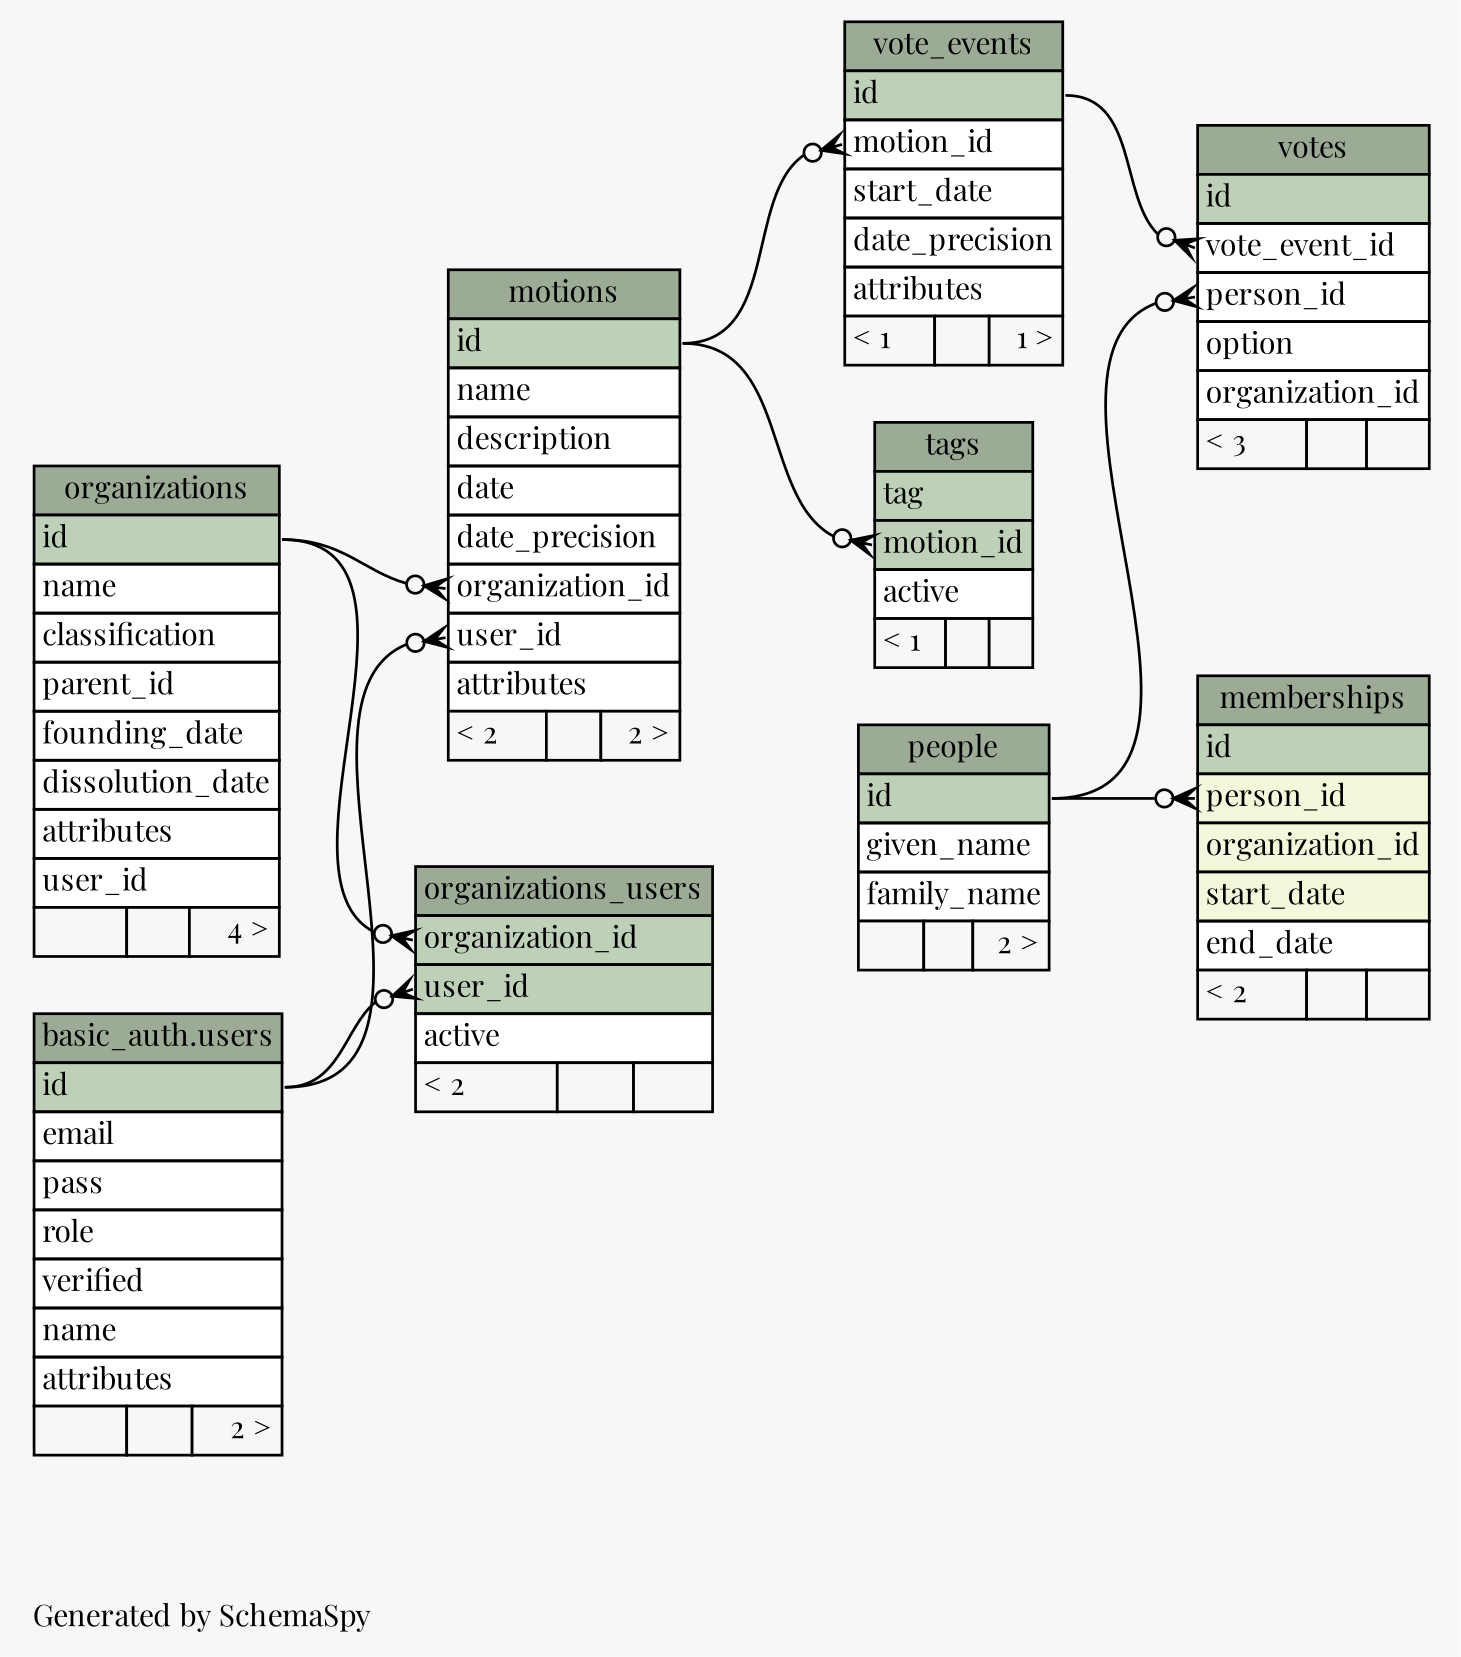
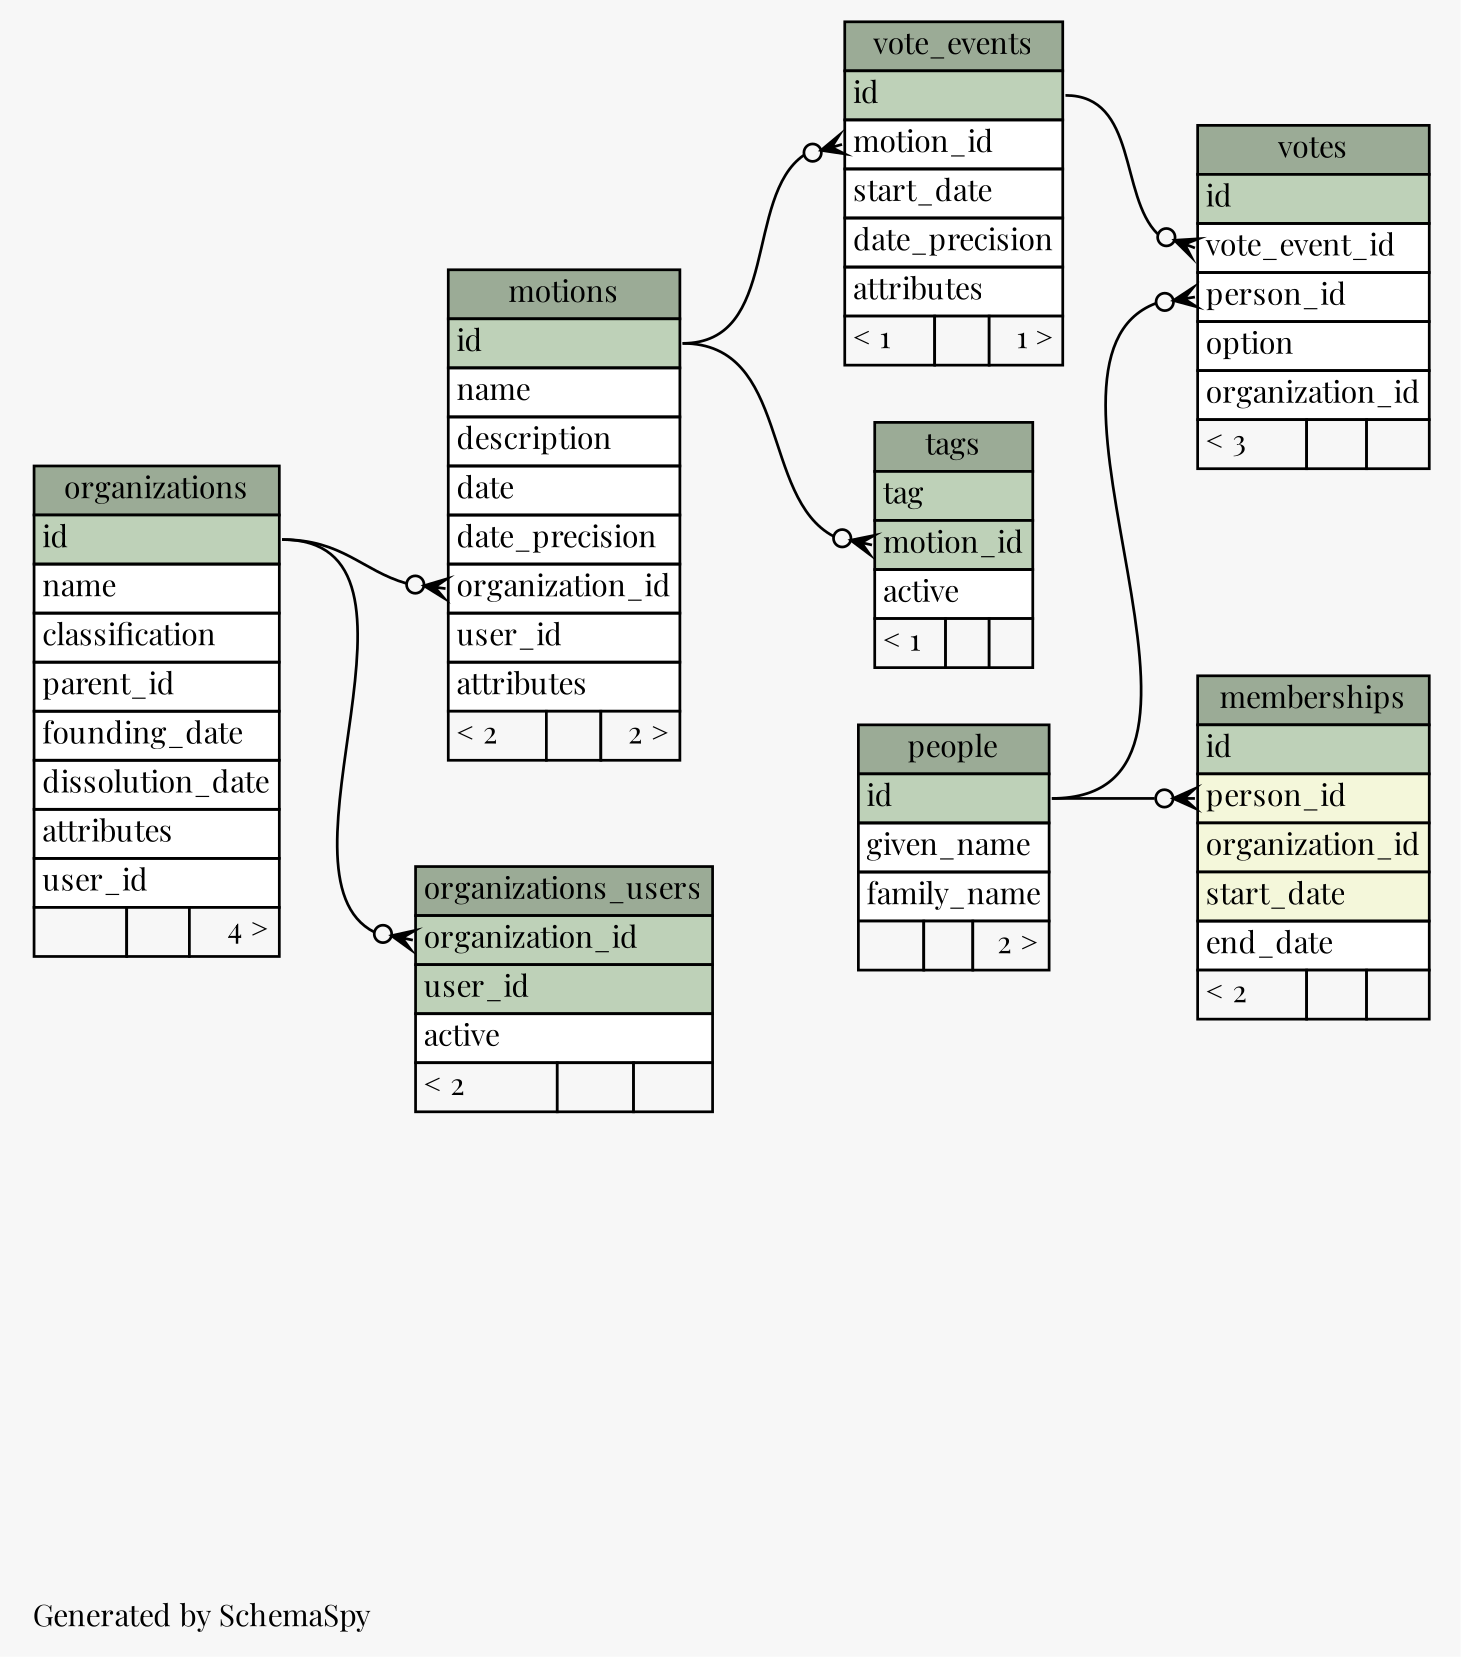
node "basic_auth.users": removed
